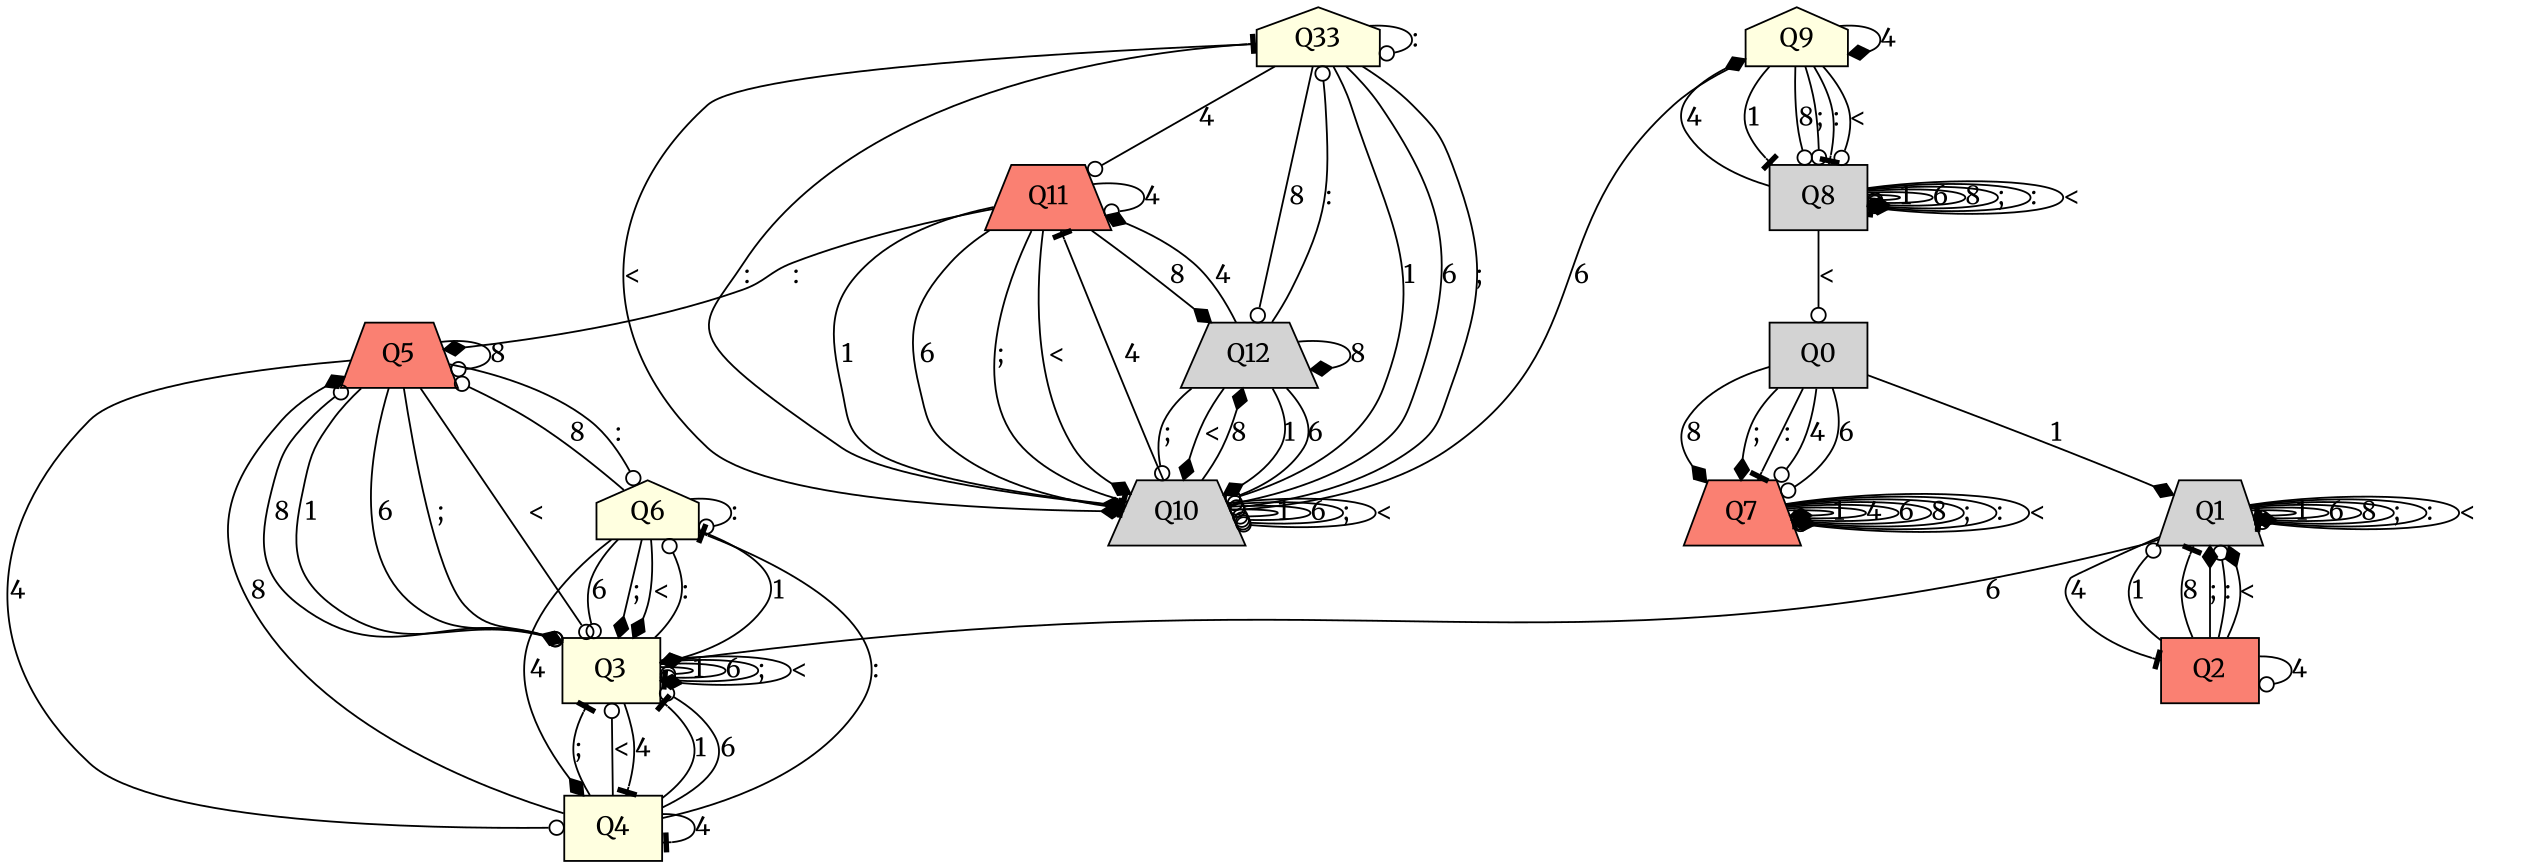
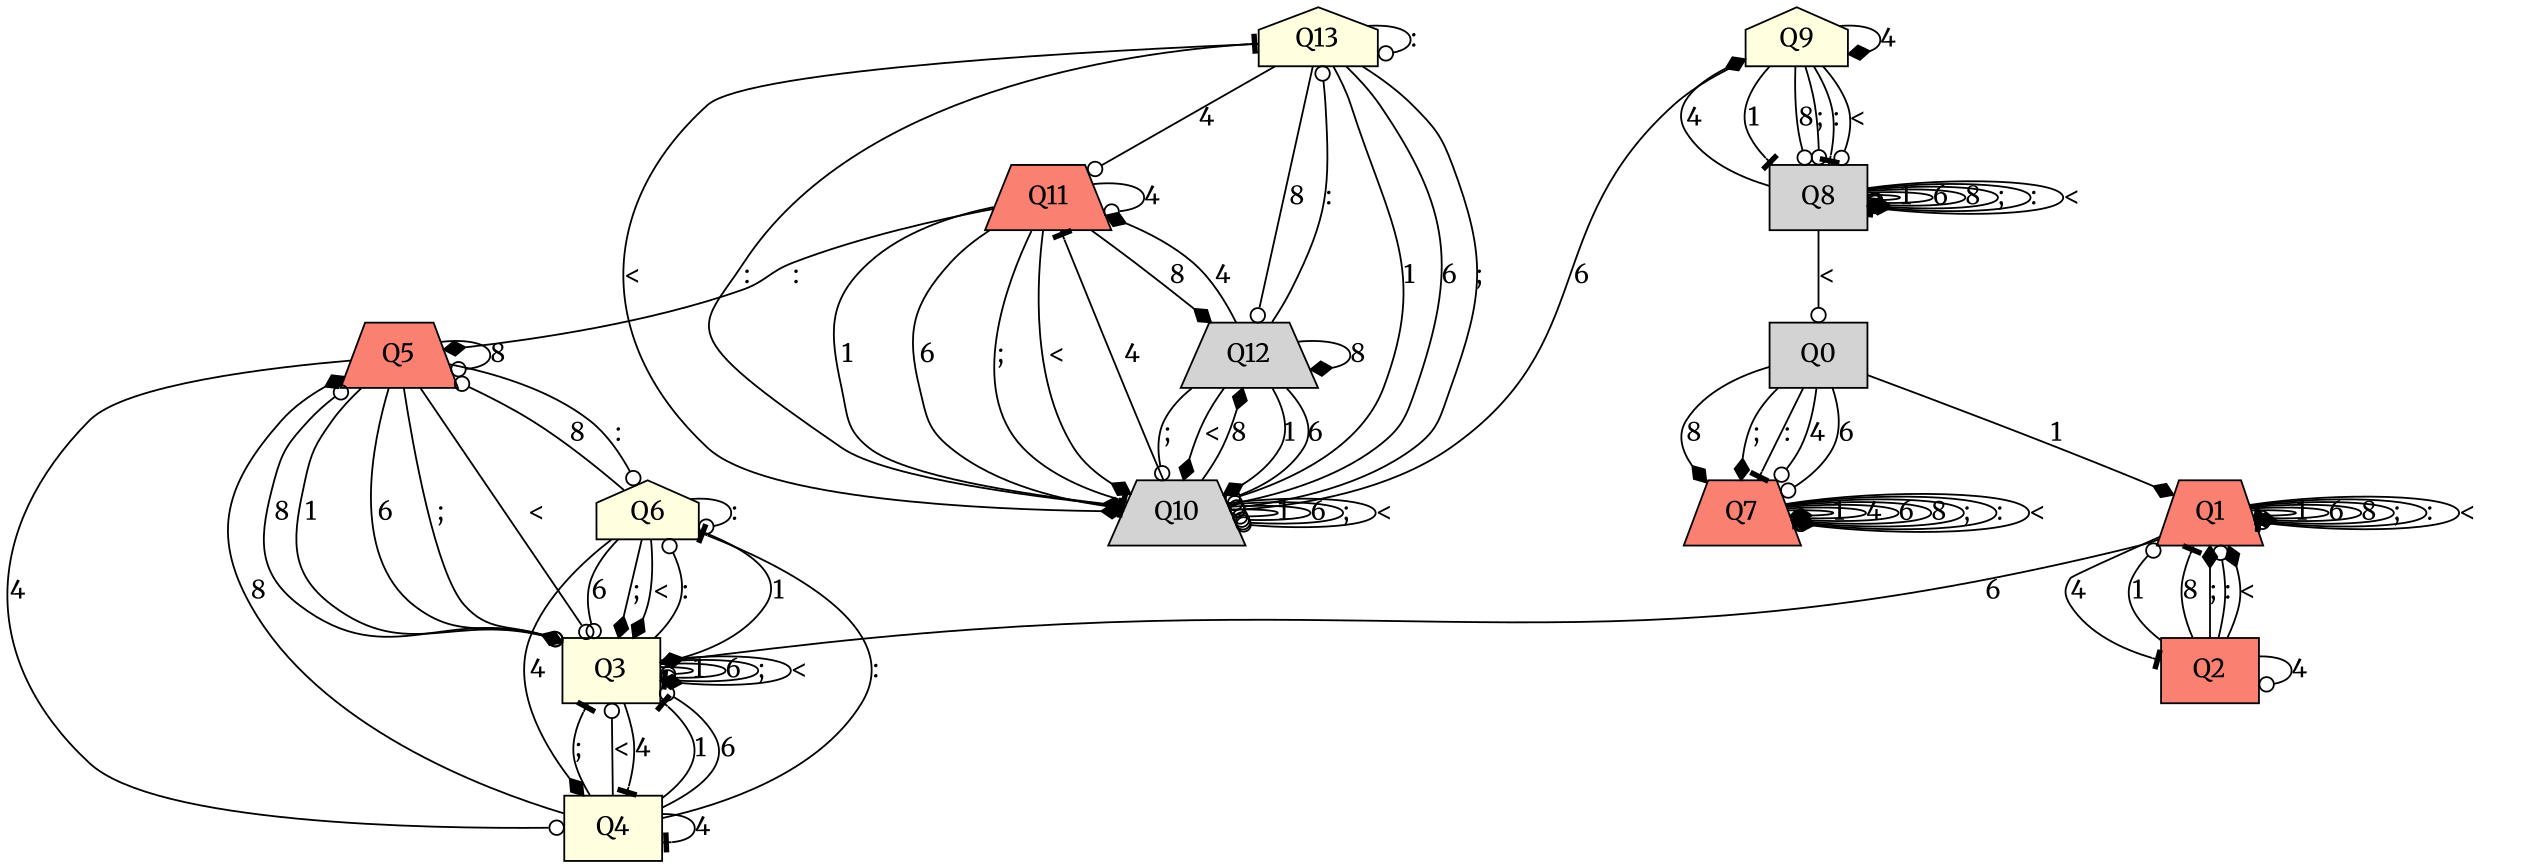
node "Q33": label "Q33" -> "Q13"
node "Q1": fillcolor lightgrey -> salmon
